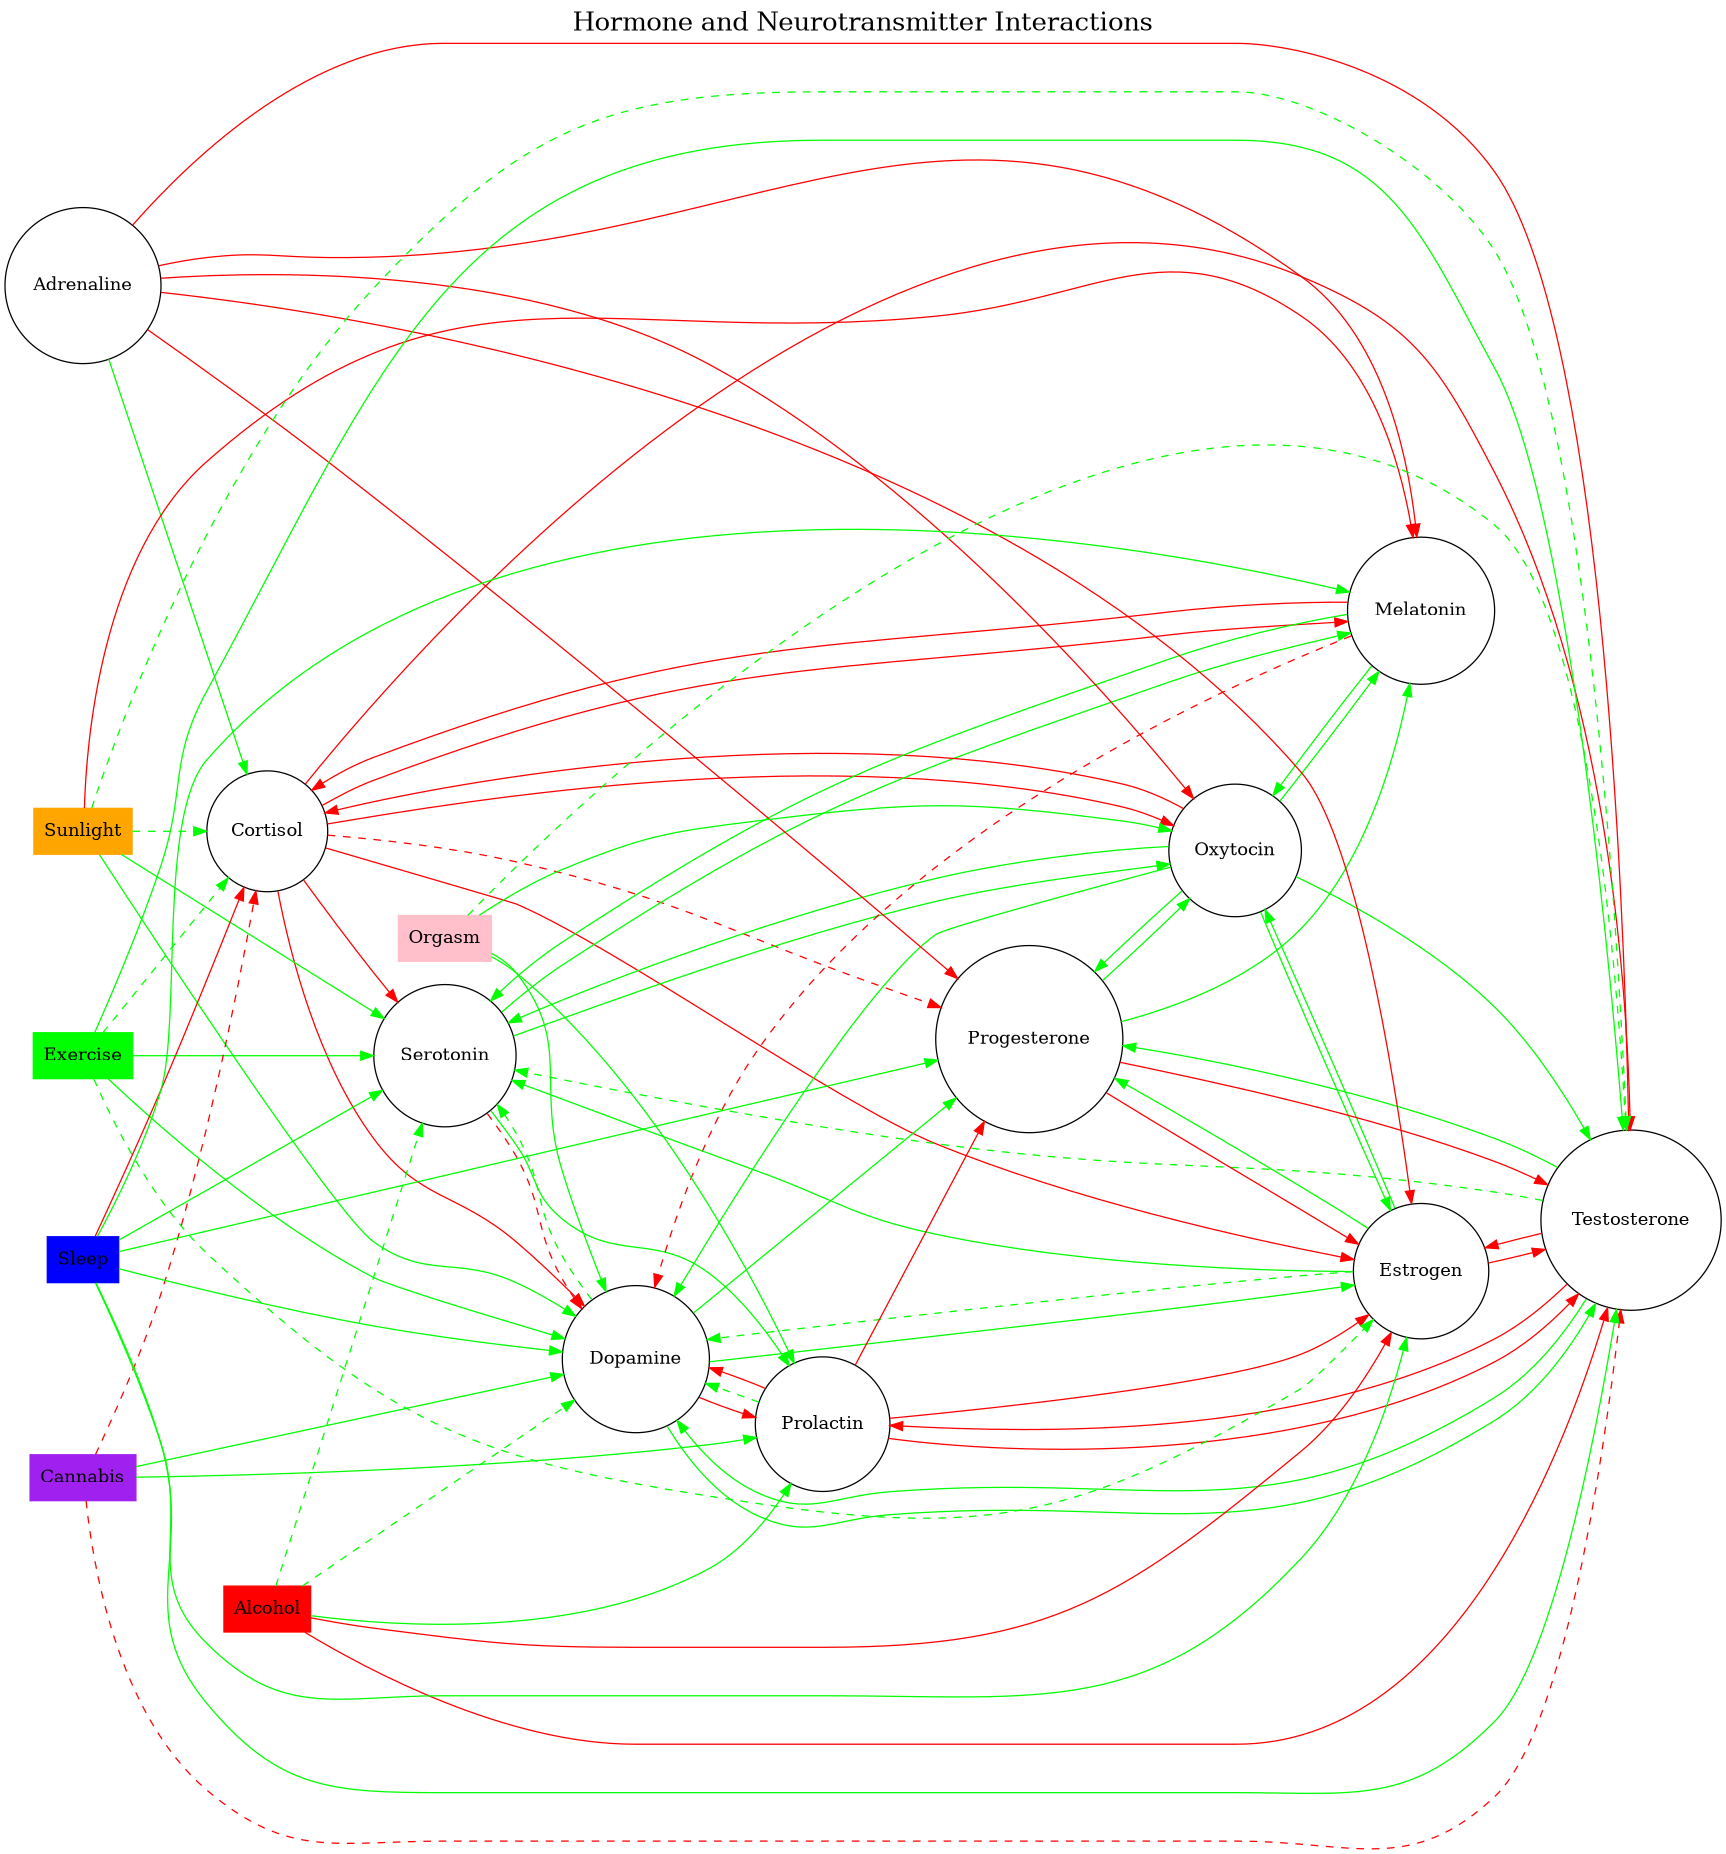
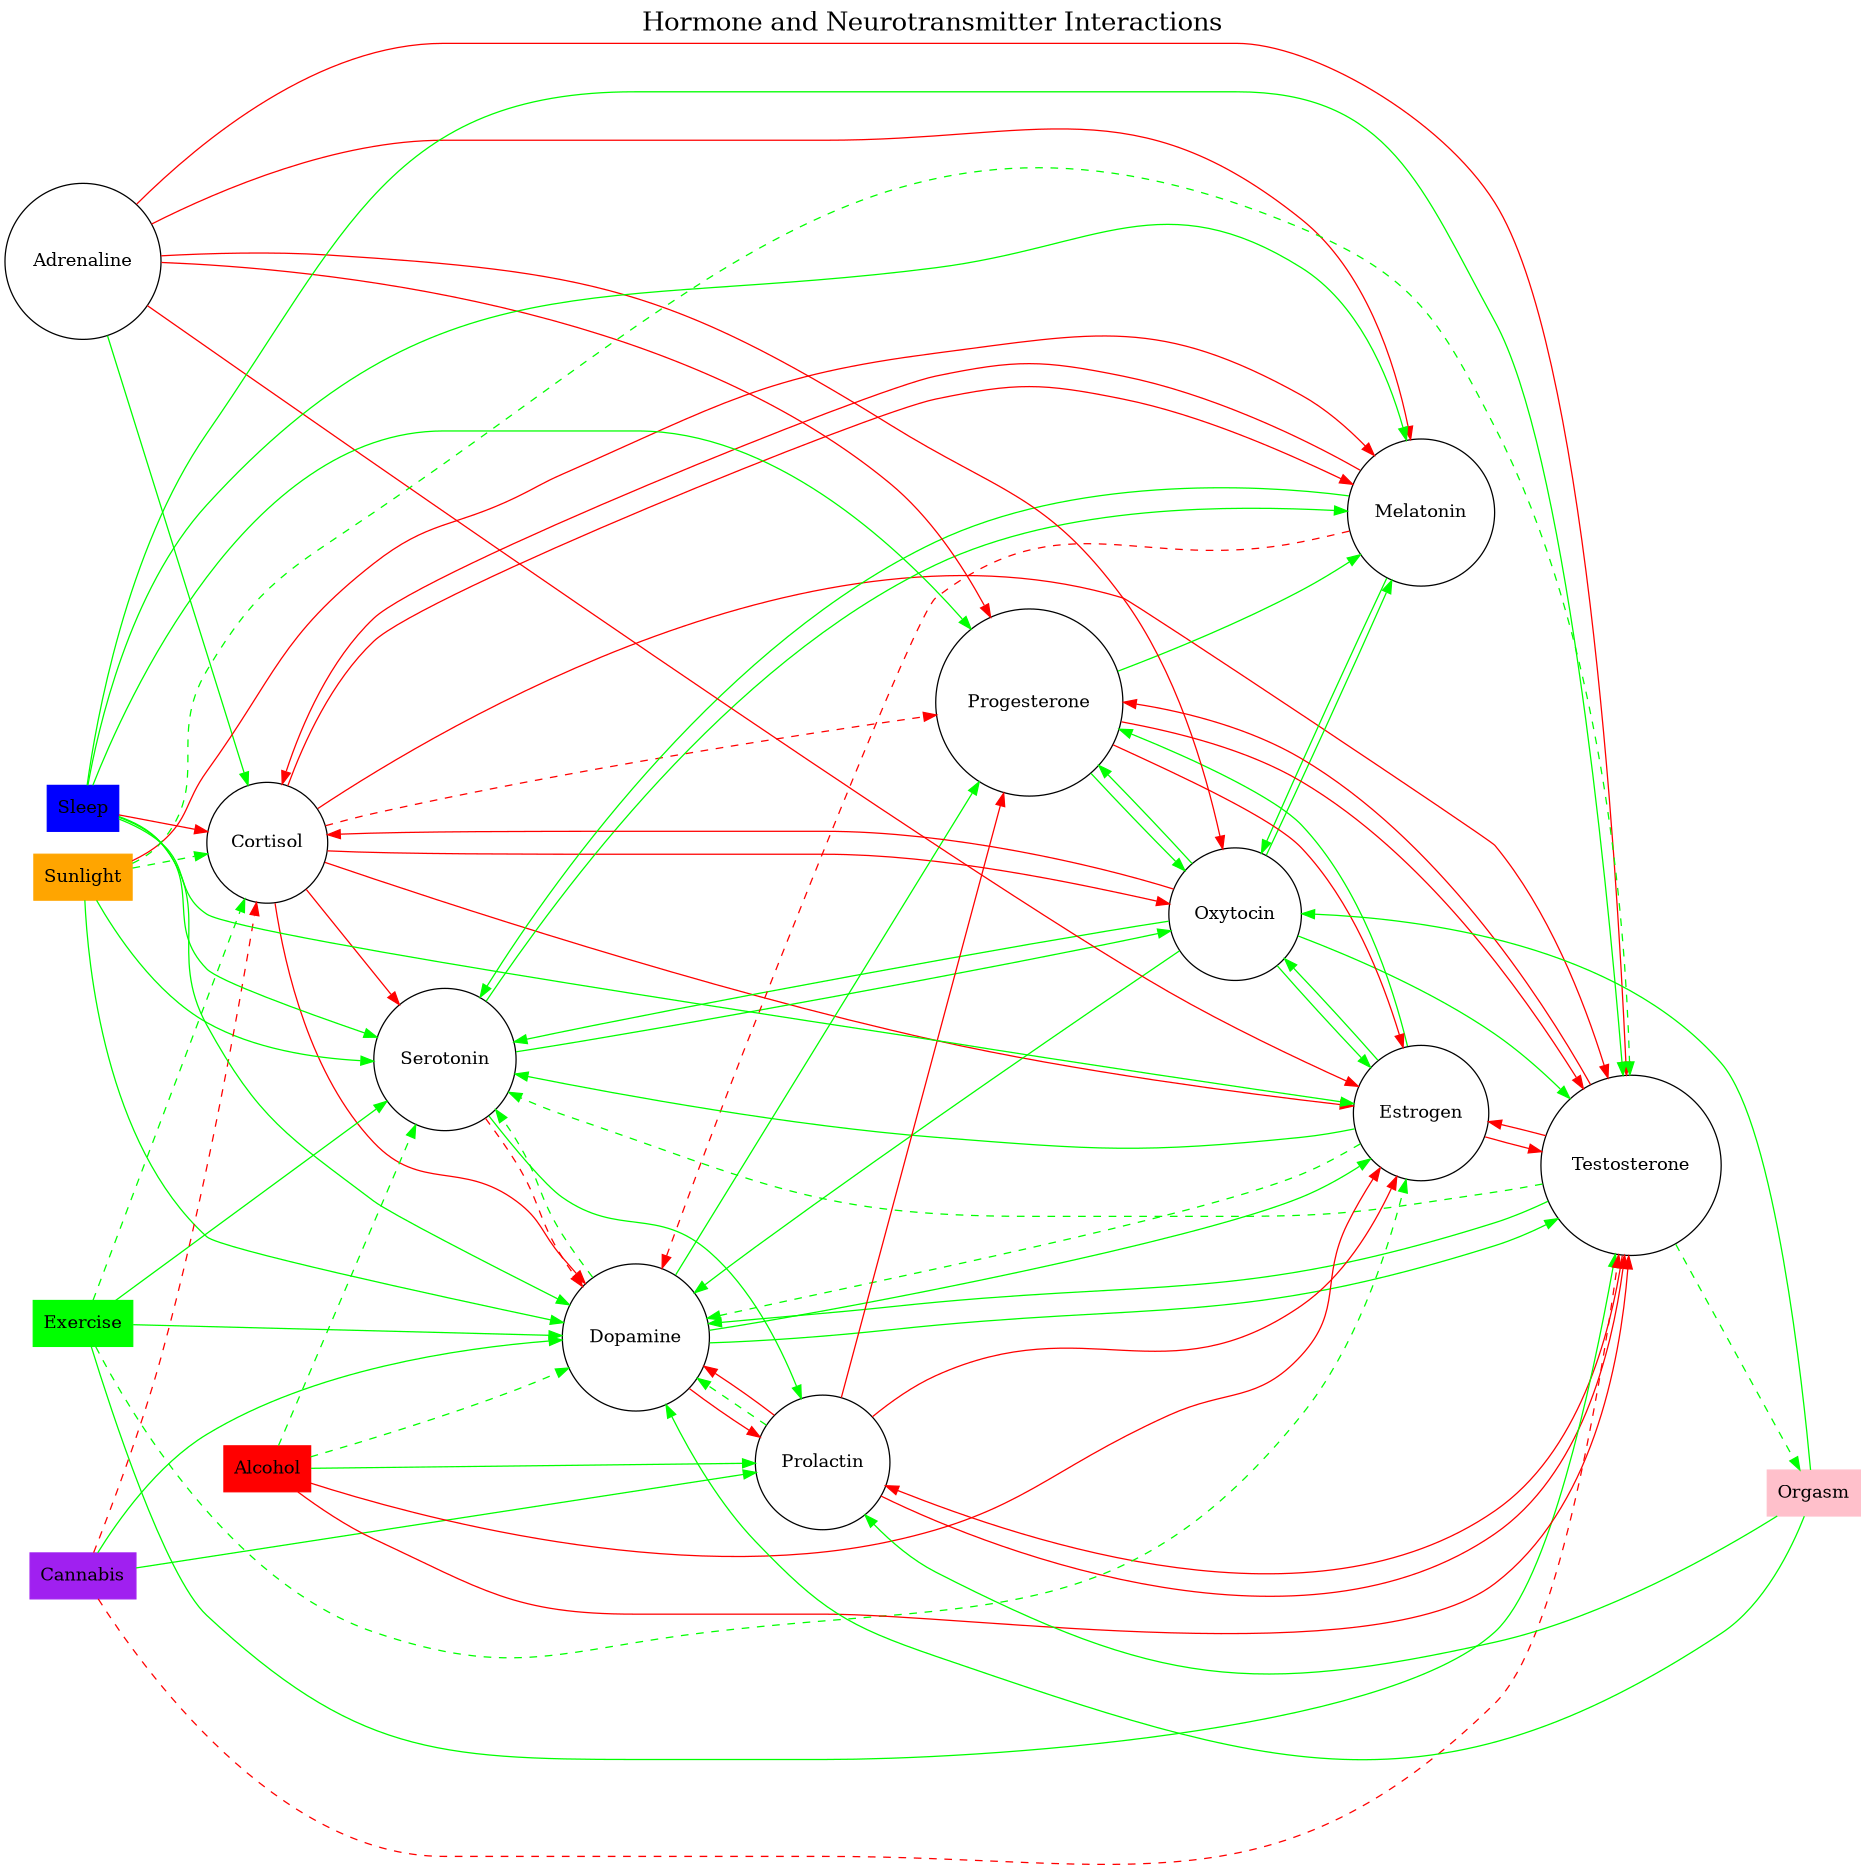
edge "Orgasm" -> "Testosterone": reversed
edge "Testosterone" -> "Progesterone": color green -> red
